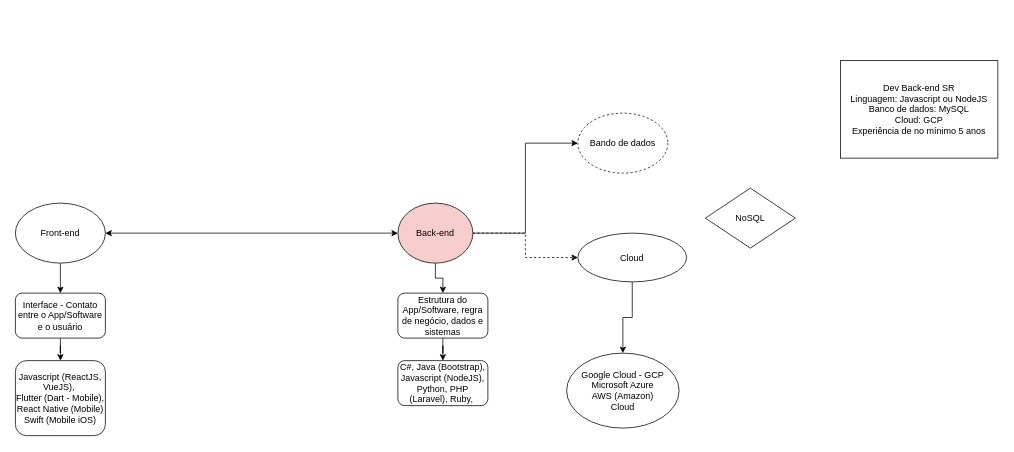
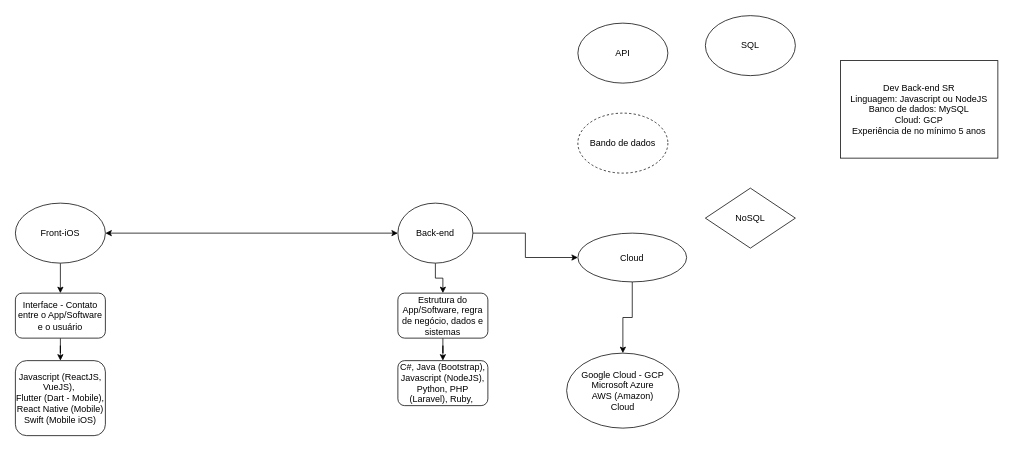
node "SQL": added
node "API": added
edge "Back-end" -> "Bando de dados": removed
node "Front-end": label "Front-end" -> "Front-iOS"
node "Back-end": fillcolor #f8cecc -> #ffffff
edge "Back-end" -> "Cloud": style dashed -> solid
